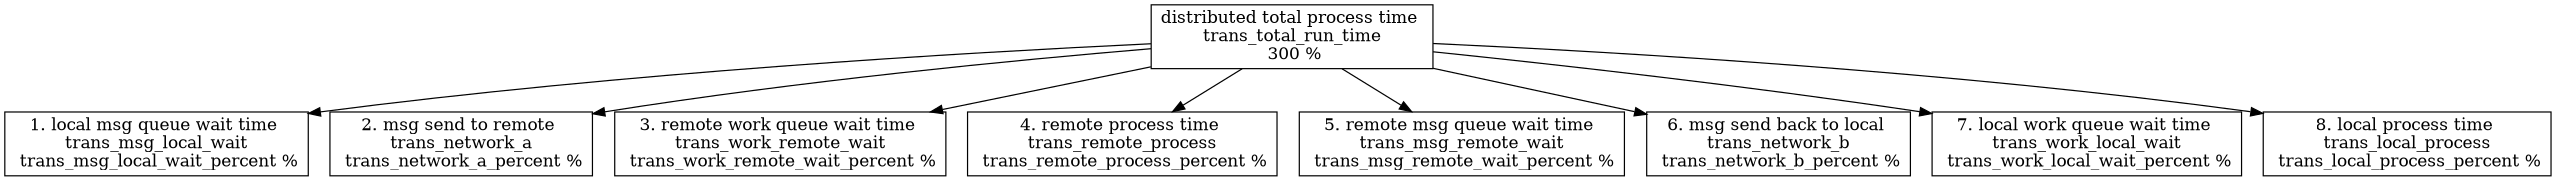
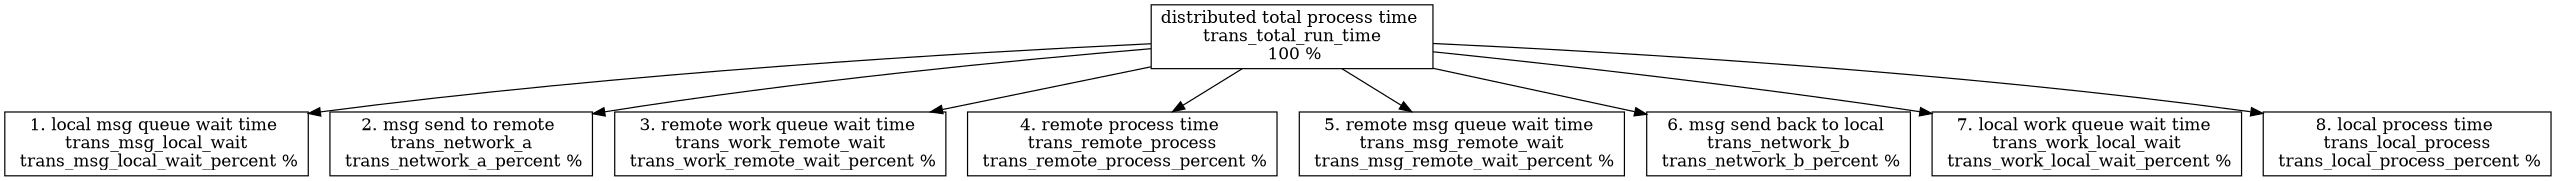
node "distributed total process time trans_total_run_time 300 %": label "distributed total process time trans_total_run_time 300 %" -> "distributed total process time trans_total_run_time 100 %"
